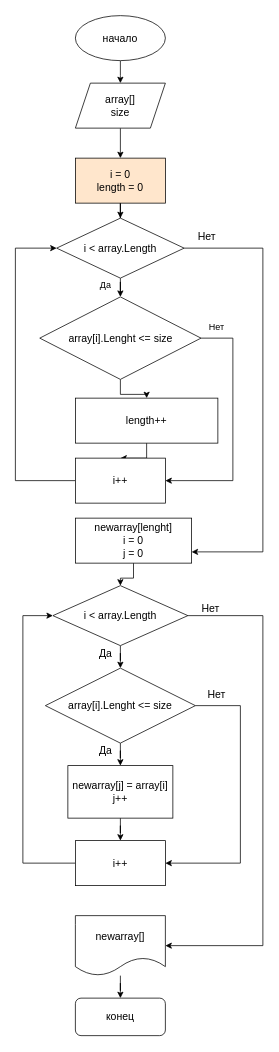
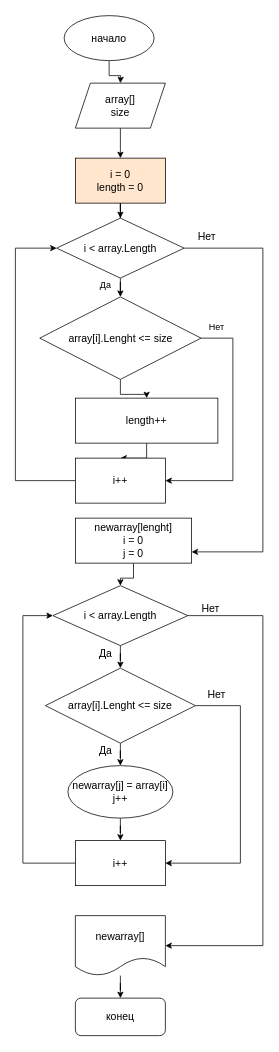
node "начало": moved (120, 38) -> (109, 38)
node "newarray[j] = array[i] j++": shape rectangle -> ellipse
